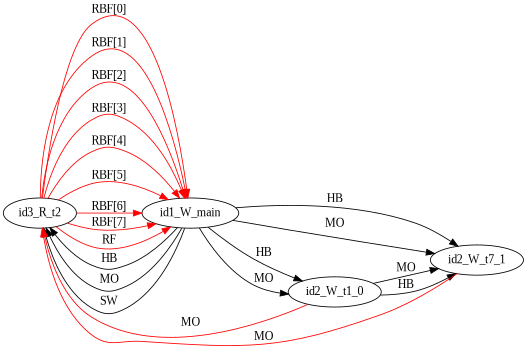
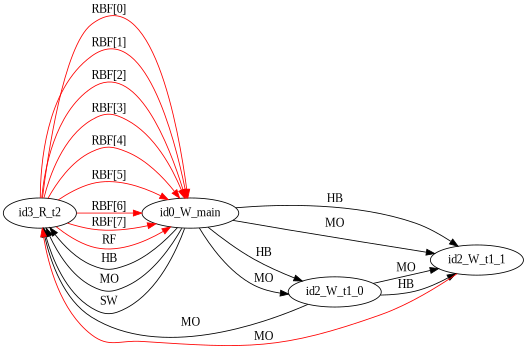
node "id1_W_main": label "id1_W_main" -> "id0_W_main"
node "id2_W_t7_1": label "id2_W_t7_1" -> "id2_W_t1_1"
edge "id2_W_t1_0" -> "id3_R_t2": color red -> black
